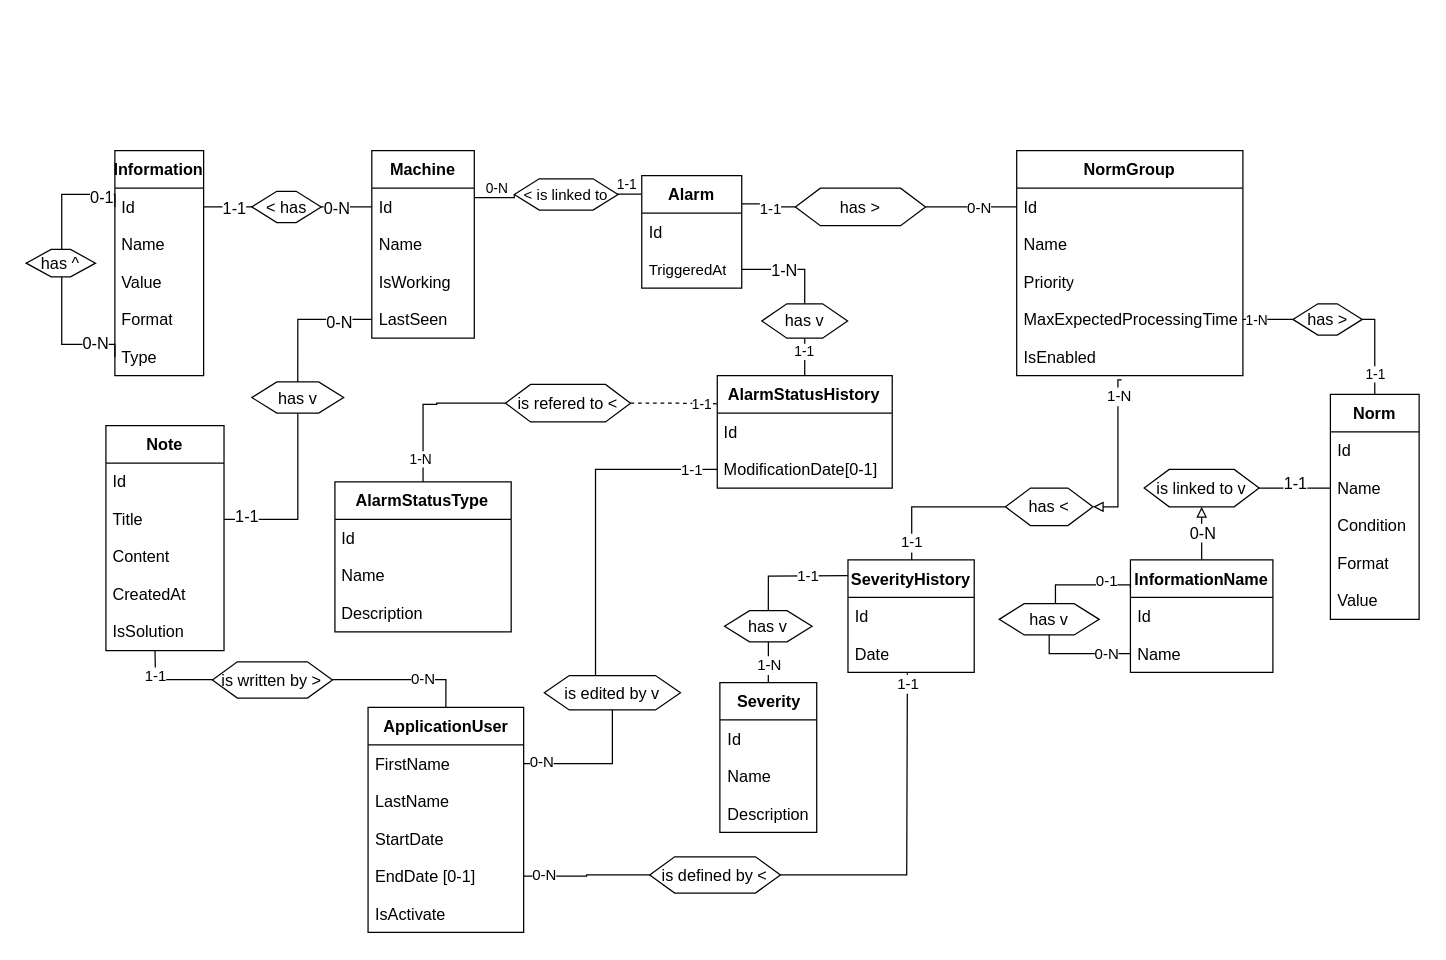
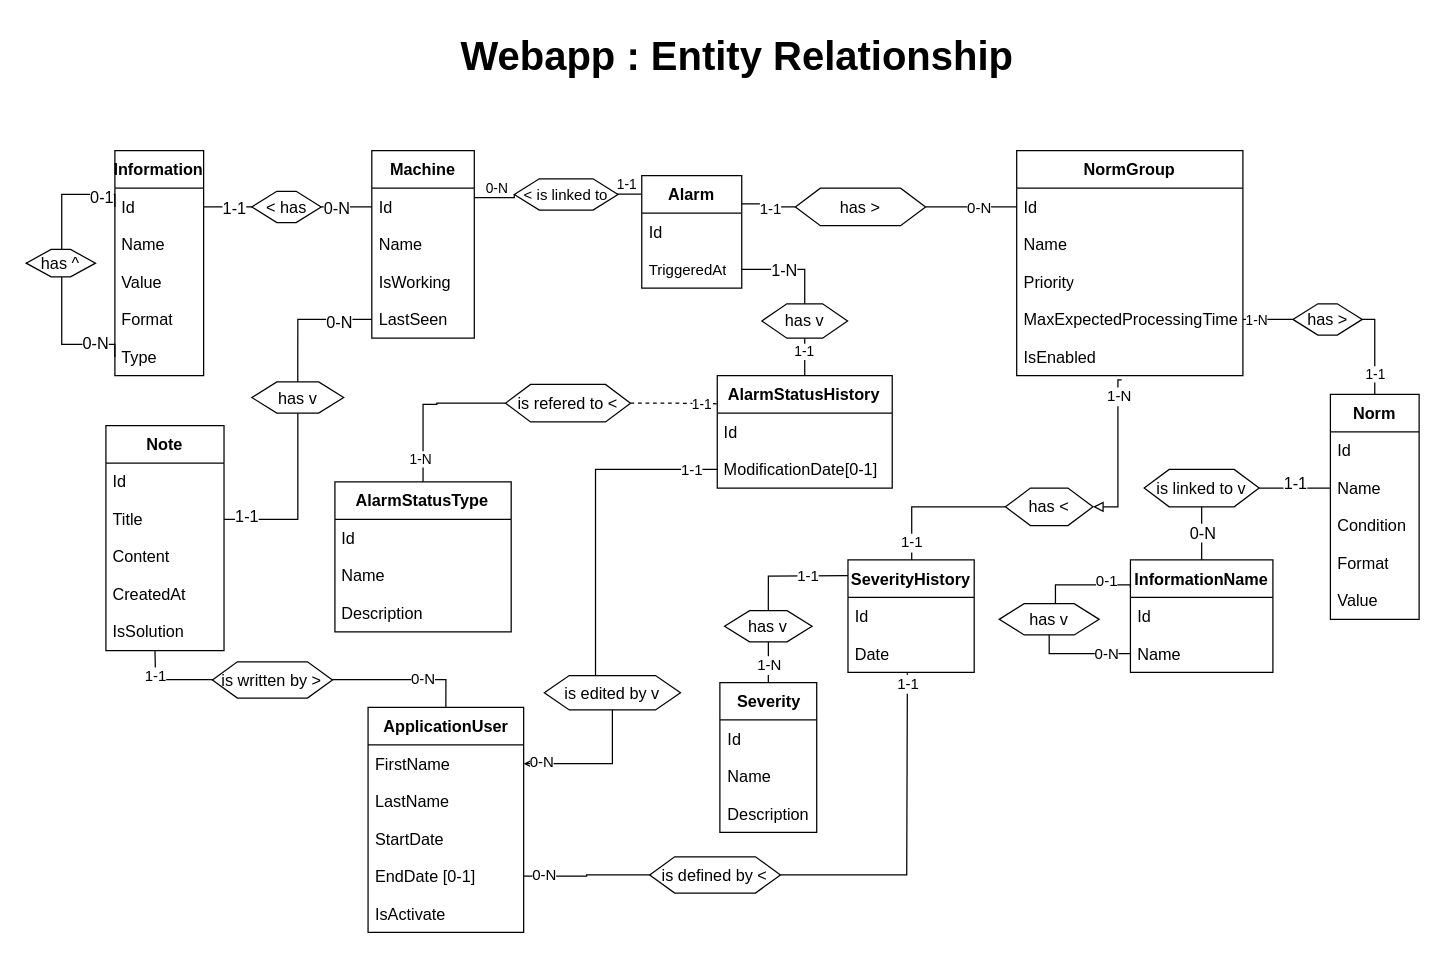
node "Webapp : Entity Relationship": added
edge "InformationName" -> "is linked to v": arrowhead block -> none
edge "is edited by v" -- "FirstName": arrowhead none -> open
